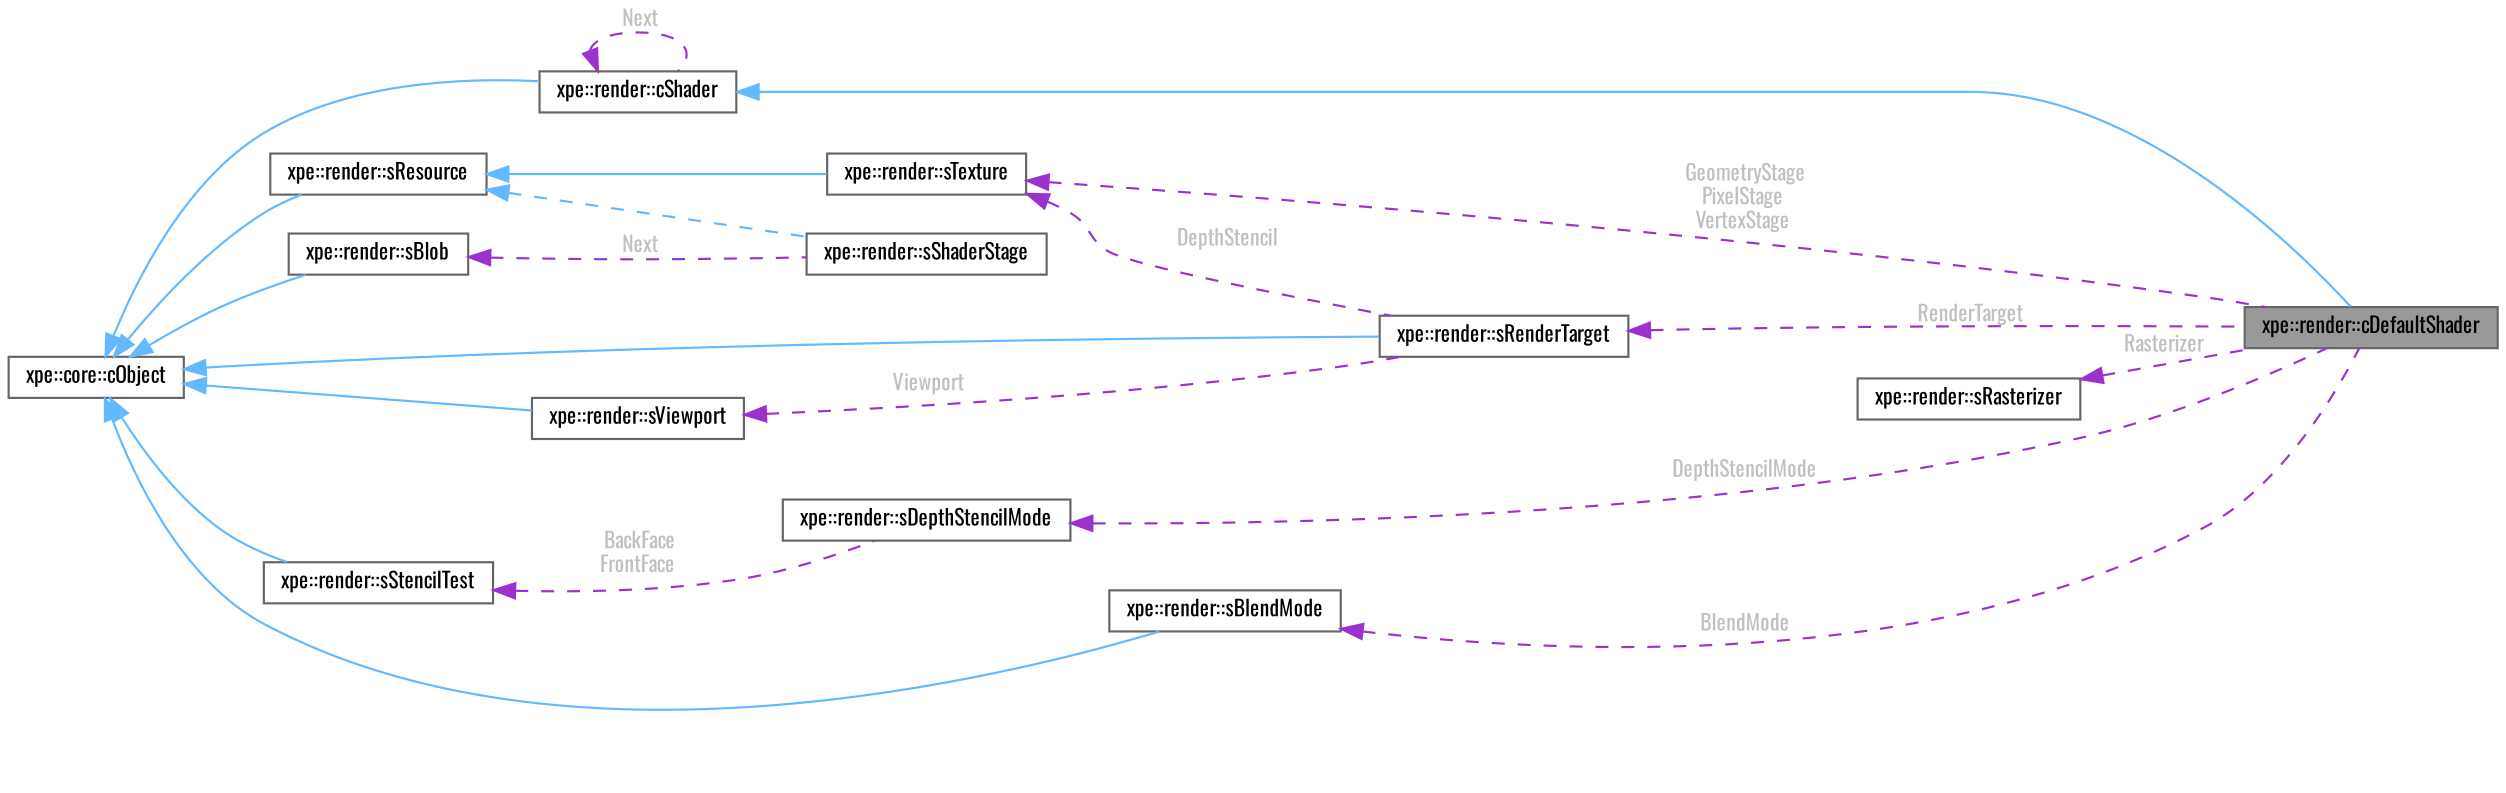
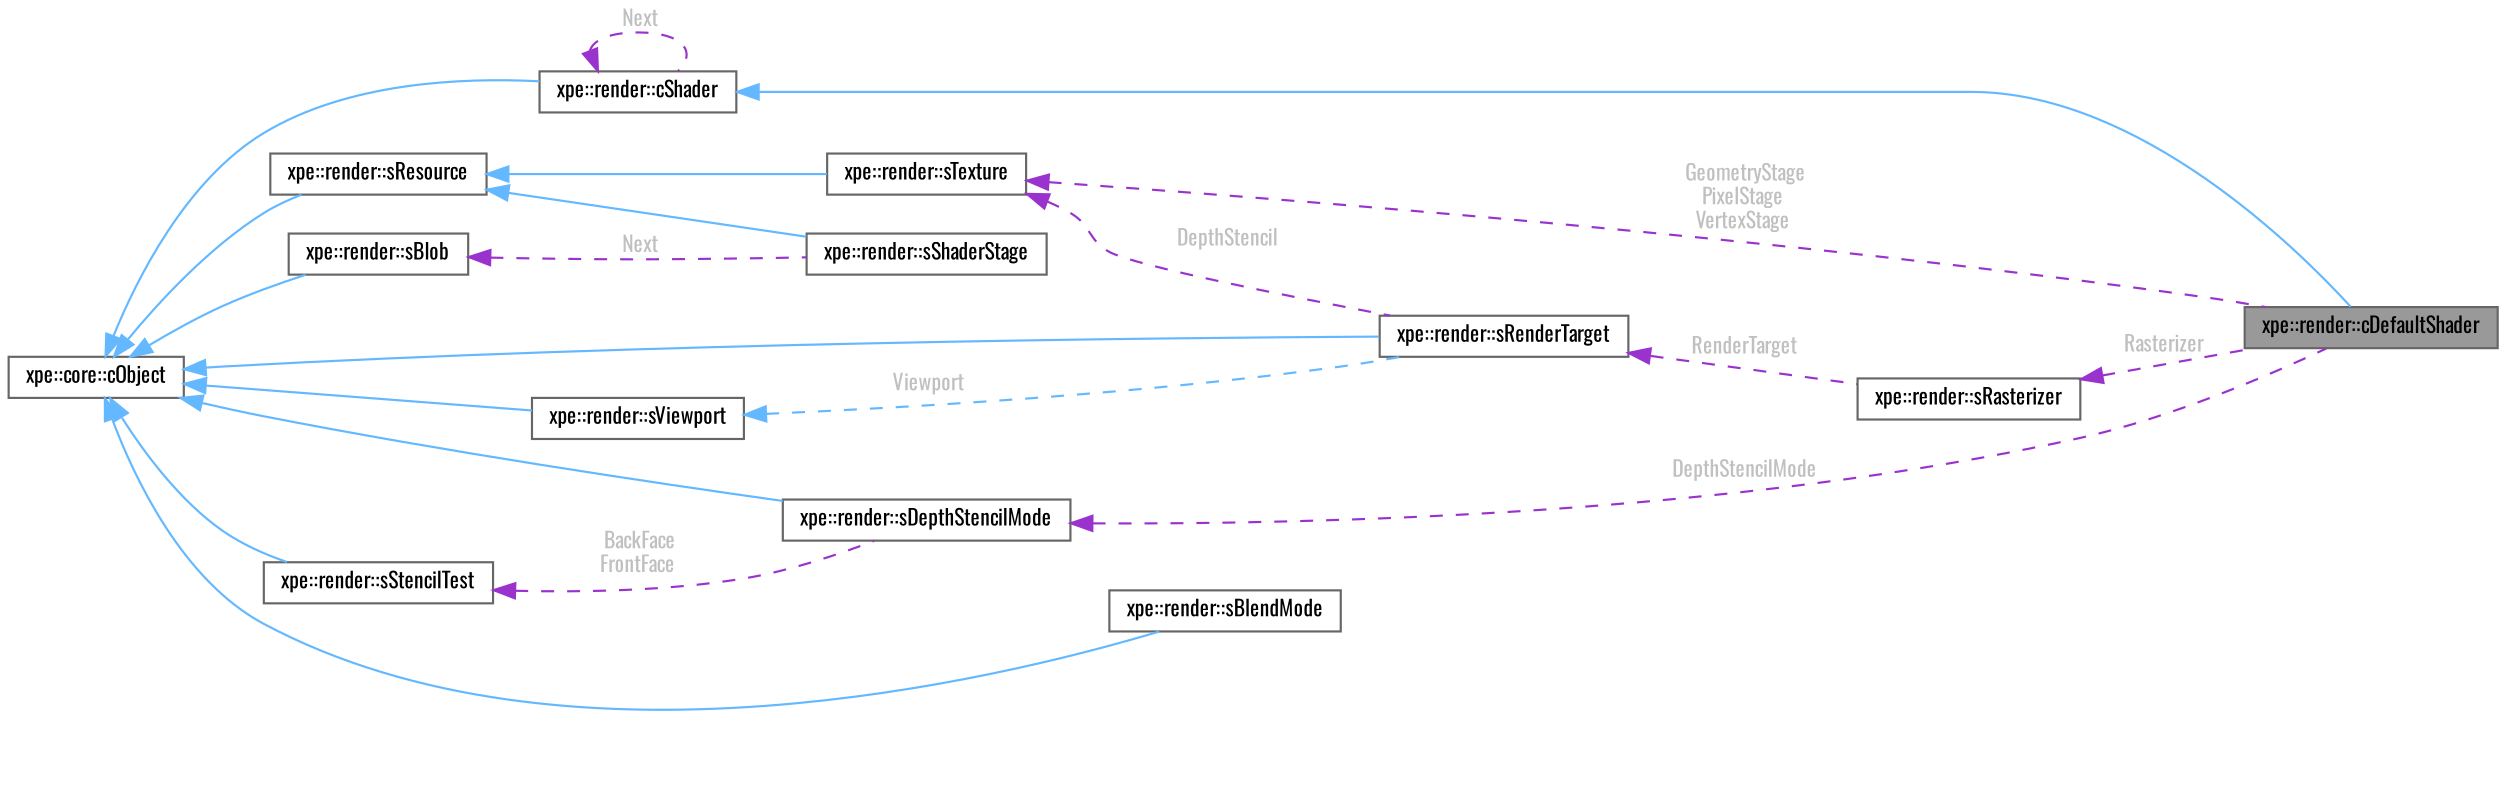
edge "xpe::render::sShaderStage" -> "xpe::render::sResource": style dashed -> solid
edge "xpe::render::cDefaultShader" -> "xpe::render::sRenderTarget": now "xpe::render::sRasterizer" -> "xpe::render::sRenderTarget"
edge "xpe::render::sRenderTarget" -> "xpe::render::sViewport": color darkorchid3 -> steelblue1
edge "xpe::render::sDepthStencilMode" -> "xpe::core::cObject": added
edge "xpe::render::cDefaultShader" -> "xpe::render::sBlendMode": removed, label "BlendMode"
